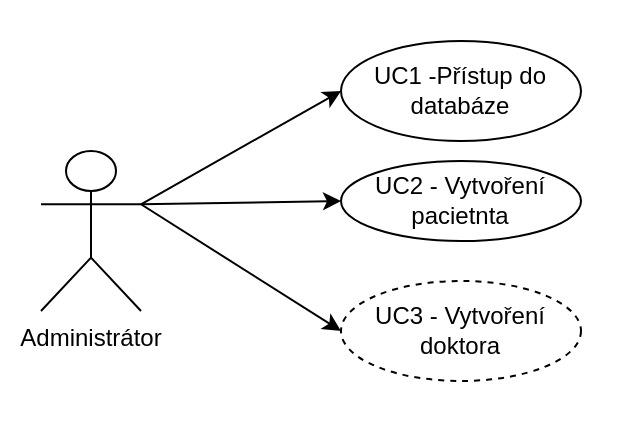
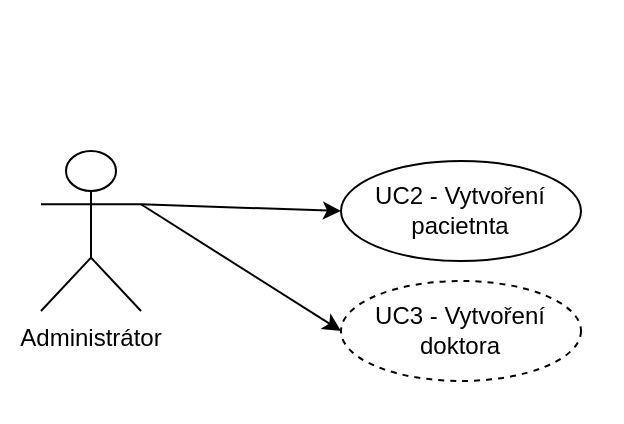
node "UC1 -Přístup do databáze": removed
edge "Administrátor" -> "UC1 -Přístup do databáze": removed
node "UC2 - Vytvoření pacietnta": size 240x80 -> 240x100
